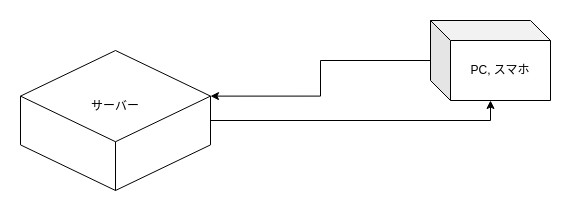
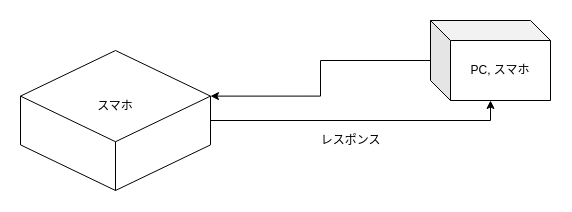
node "サーバー": label "サーバー" -> "スマホ"
node "レスポンス": added
